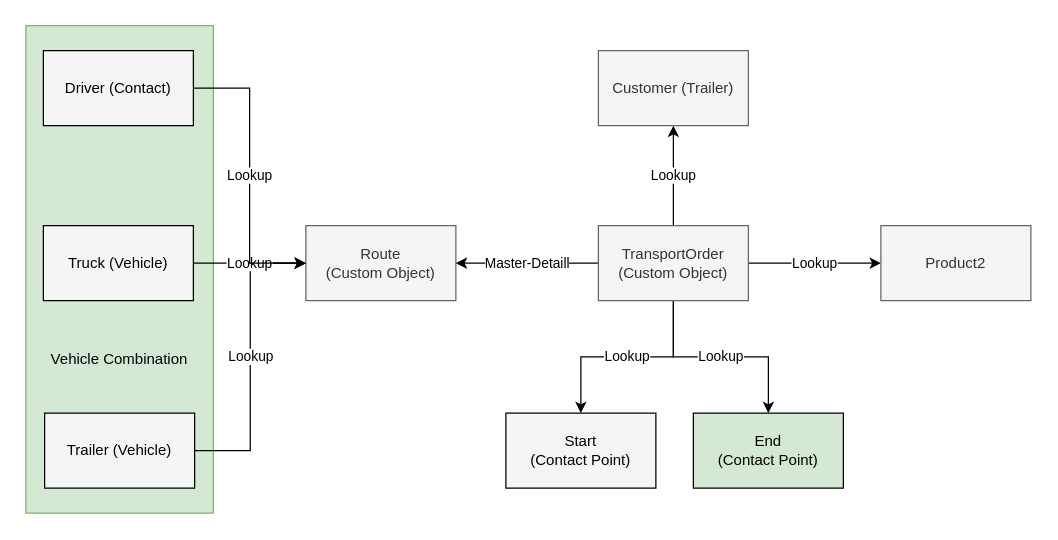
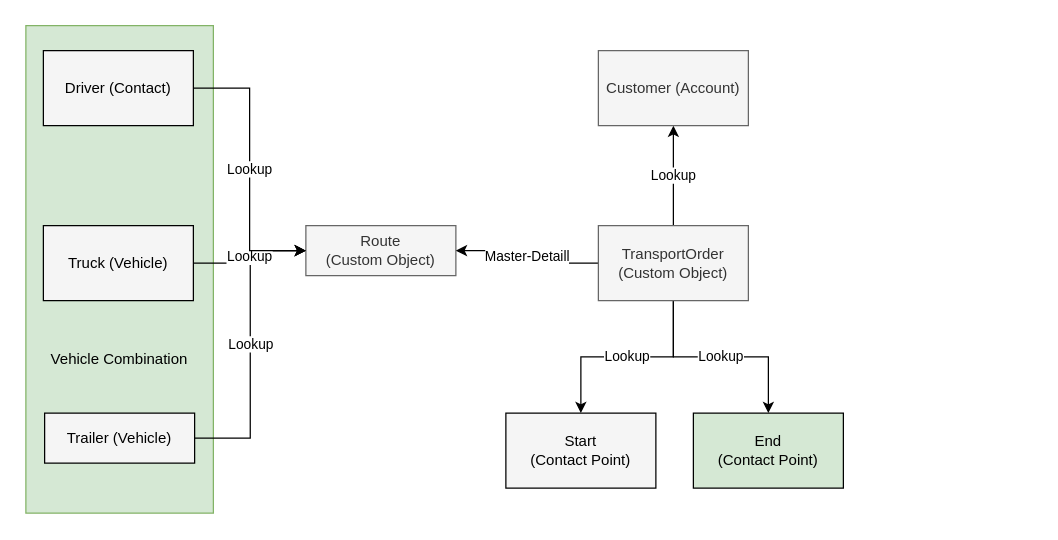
node "Customer (Trailer)": label "Customer (Trailer)" -> "Customer (Account)"
node "Route (Custom Object)": size 150x75 -> 150x50
edge "TransportOrder (Custom Object)" -> "Product2": removed, label "Lookup"
node "Product2": removed
node "Trailer (Vehicle)": size 150x75 -> 150x50
